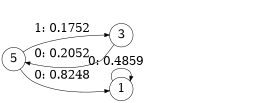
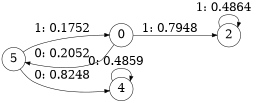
node "3": label "3" -> "0"
node "2": added
node "1": label "1" -> "4"
